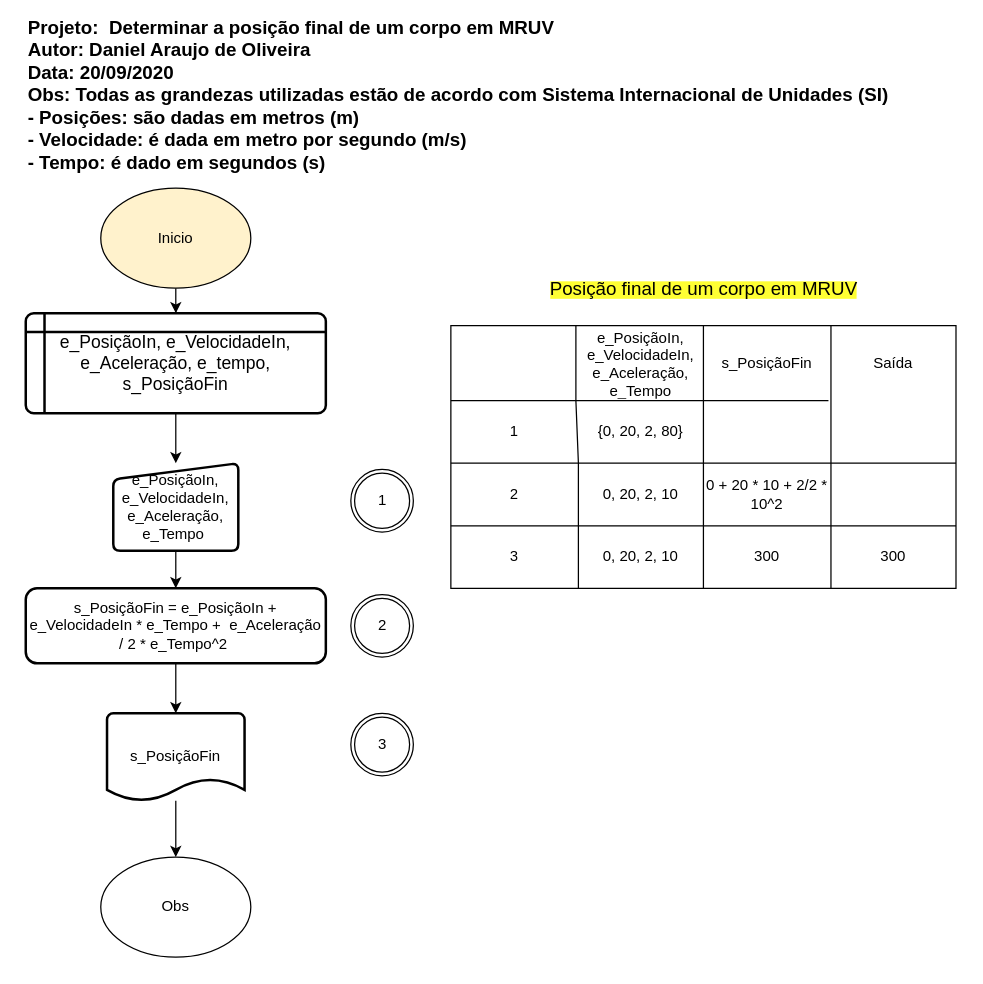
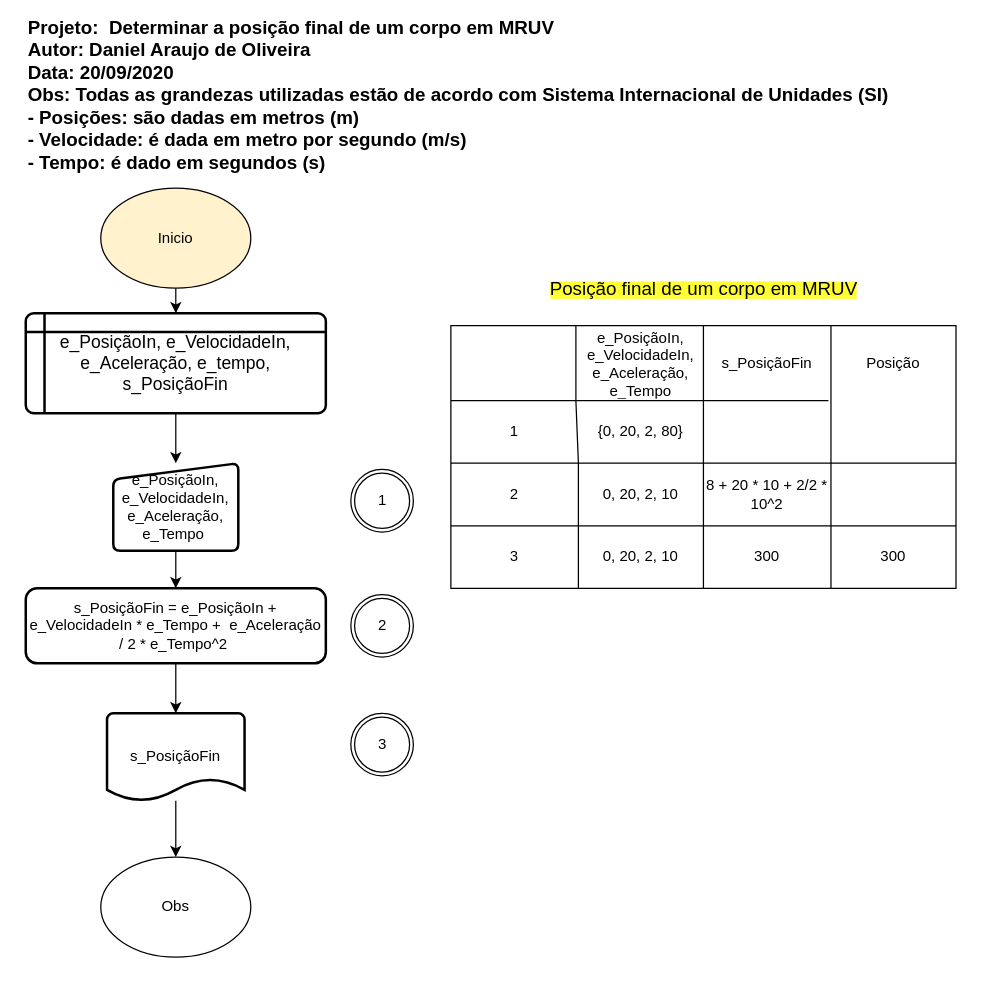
node "Saída": label "Saída" -> "Posição"
node "0 + 20 * 10 + 2/2 * 10^2": label "0 + 20 * 10 + 2/2 * 10^2" -> "8 + 20 * 10 + 2/2 * 10^2"
